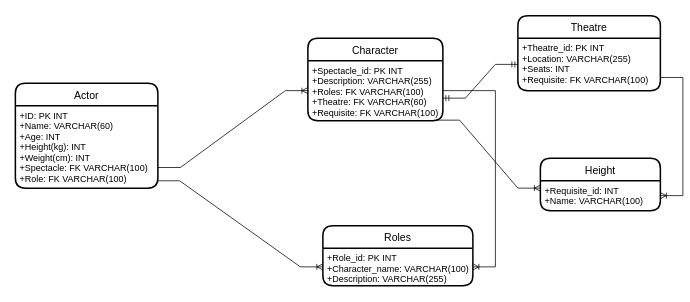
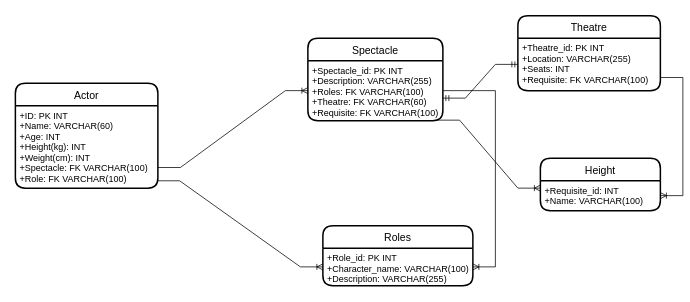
node "Character": label "Character" -> "Spectacle"
